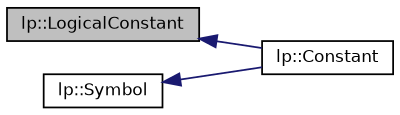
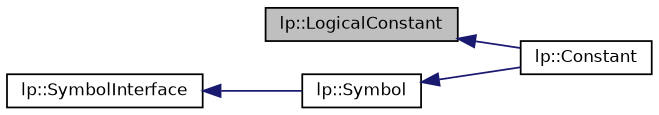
node "lp::SymbolInterface": added
